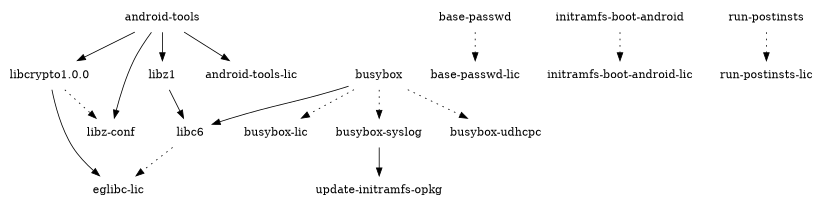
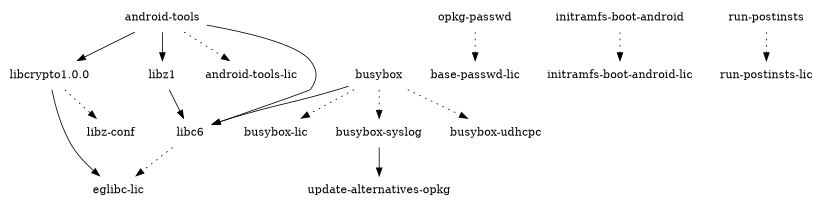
node "base-passwd": label "base-passwd" -> "opkg-passwd"
edge "android-tools" -> "android-tools-lic": style solid -> dotted
edge "android-tools" -> "libz-conf": now "android-tools" -> "libc6"
node "update-initramfs-opkg": label "update-initramfs-opkg" -> "update-alternatives-opkg"
